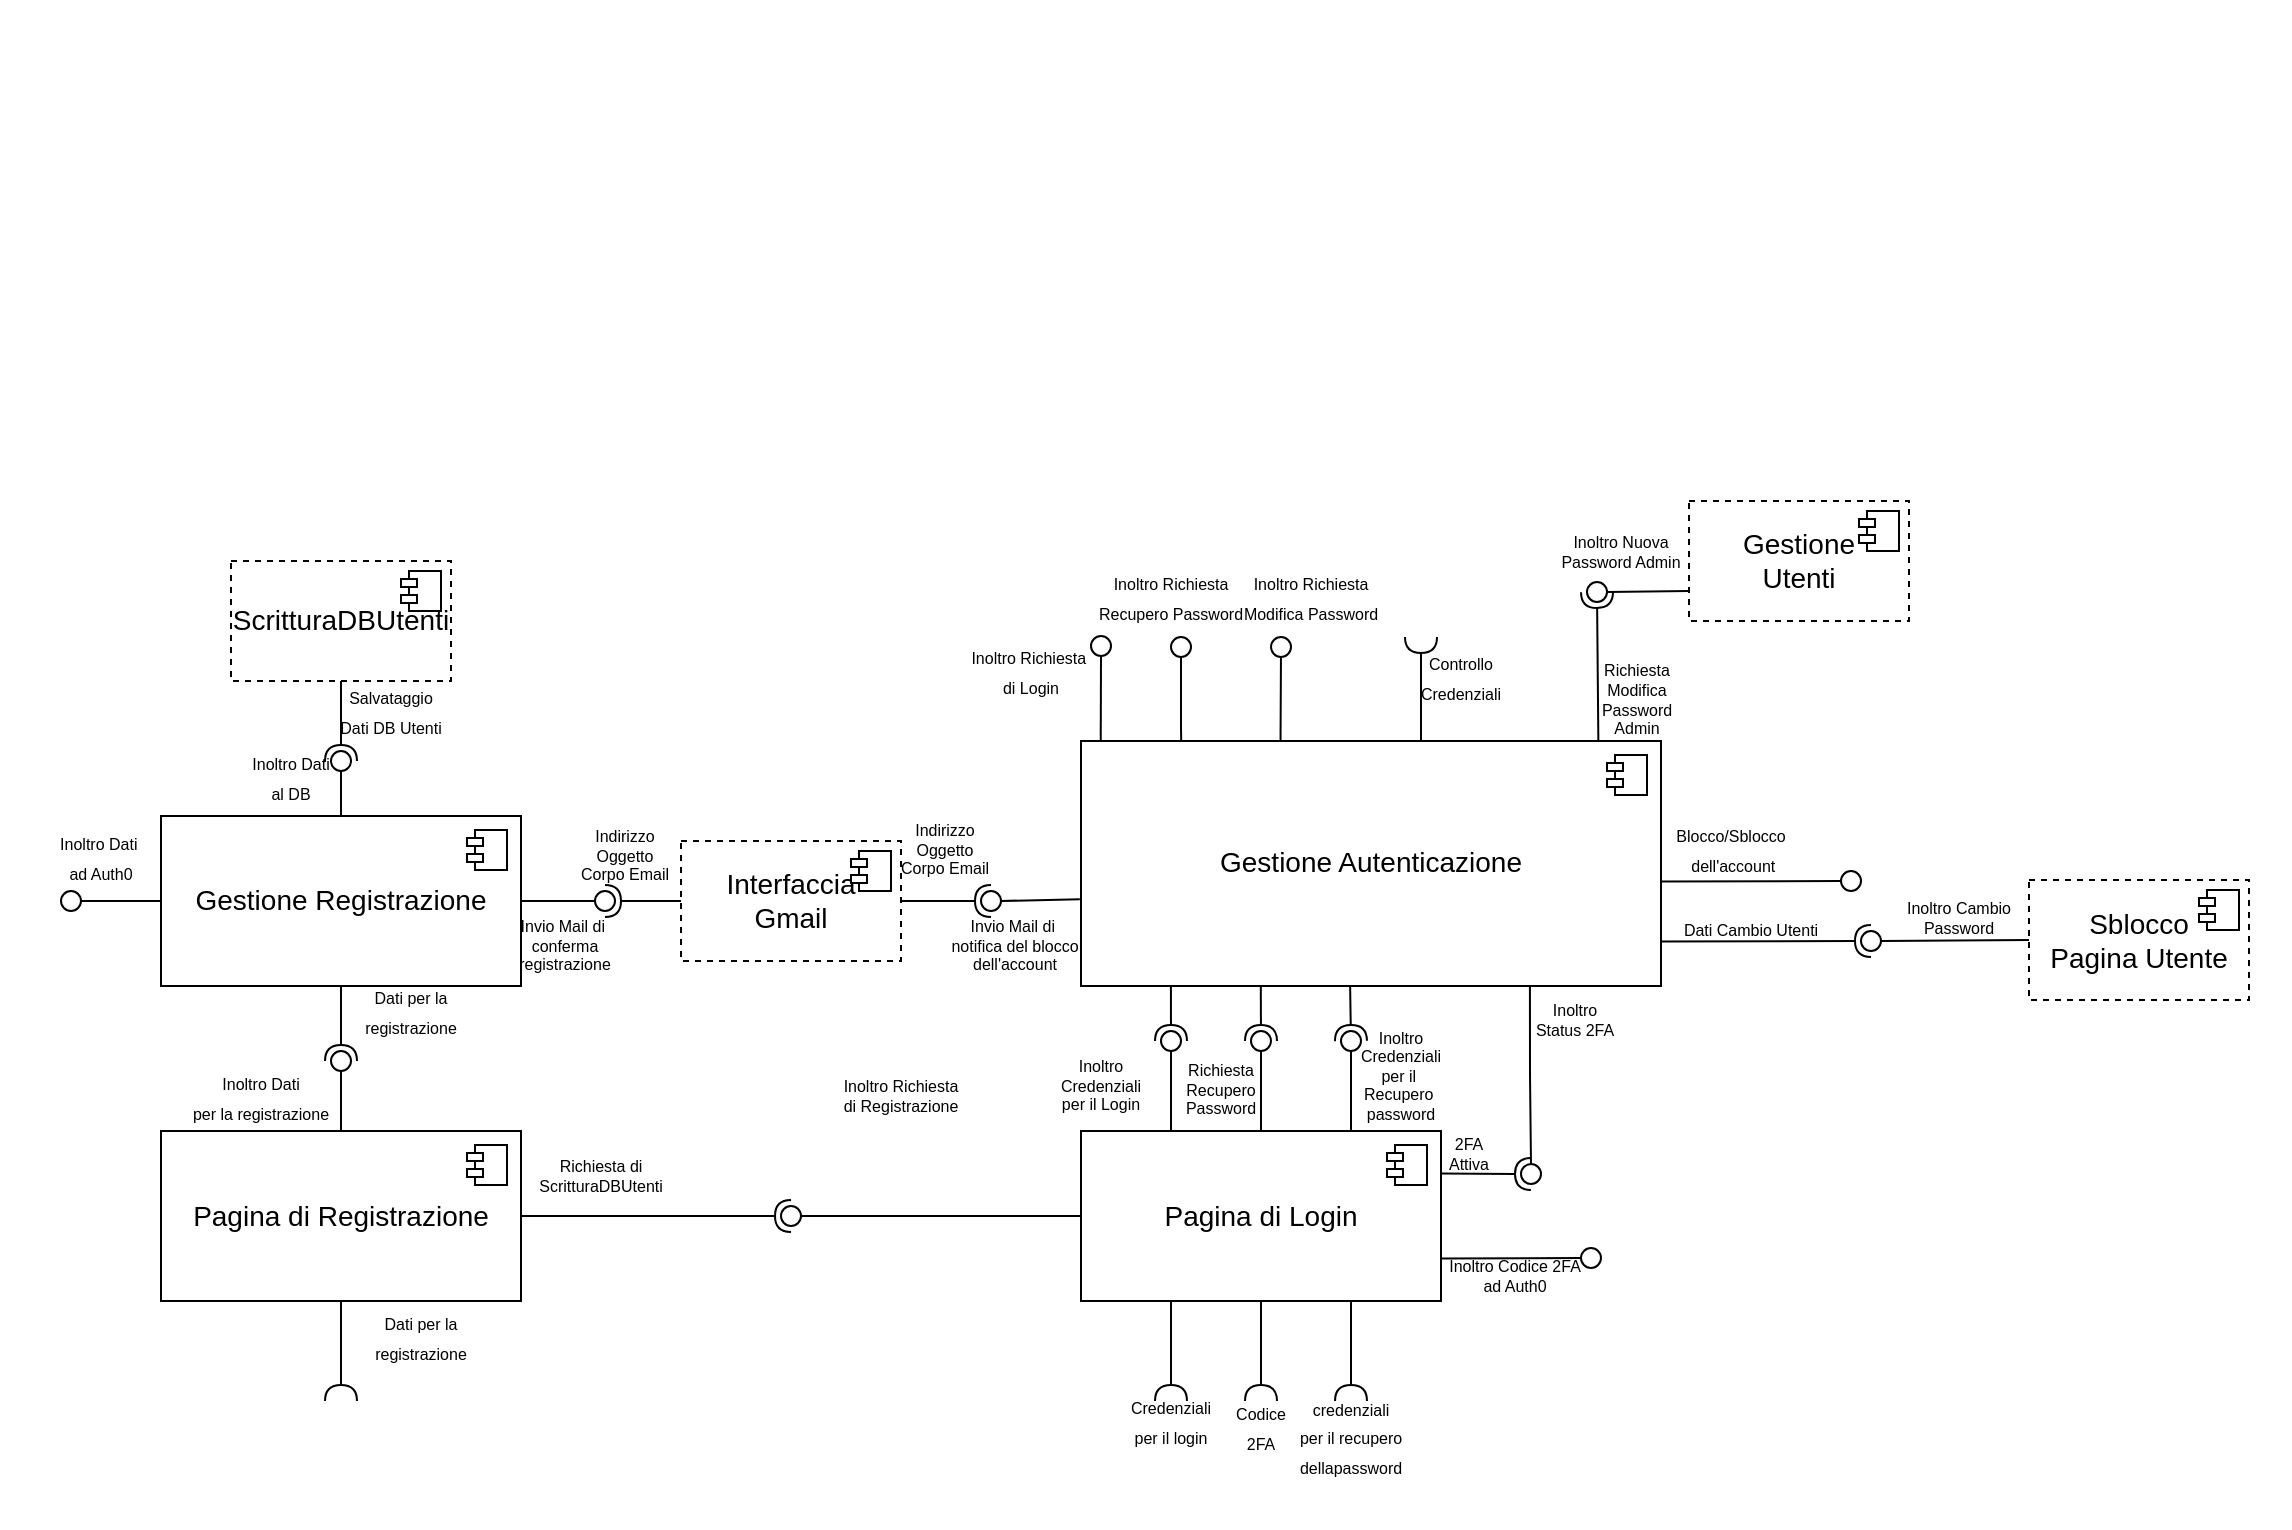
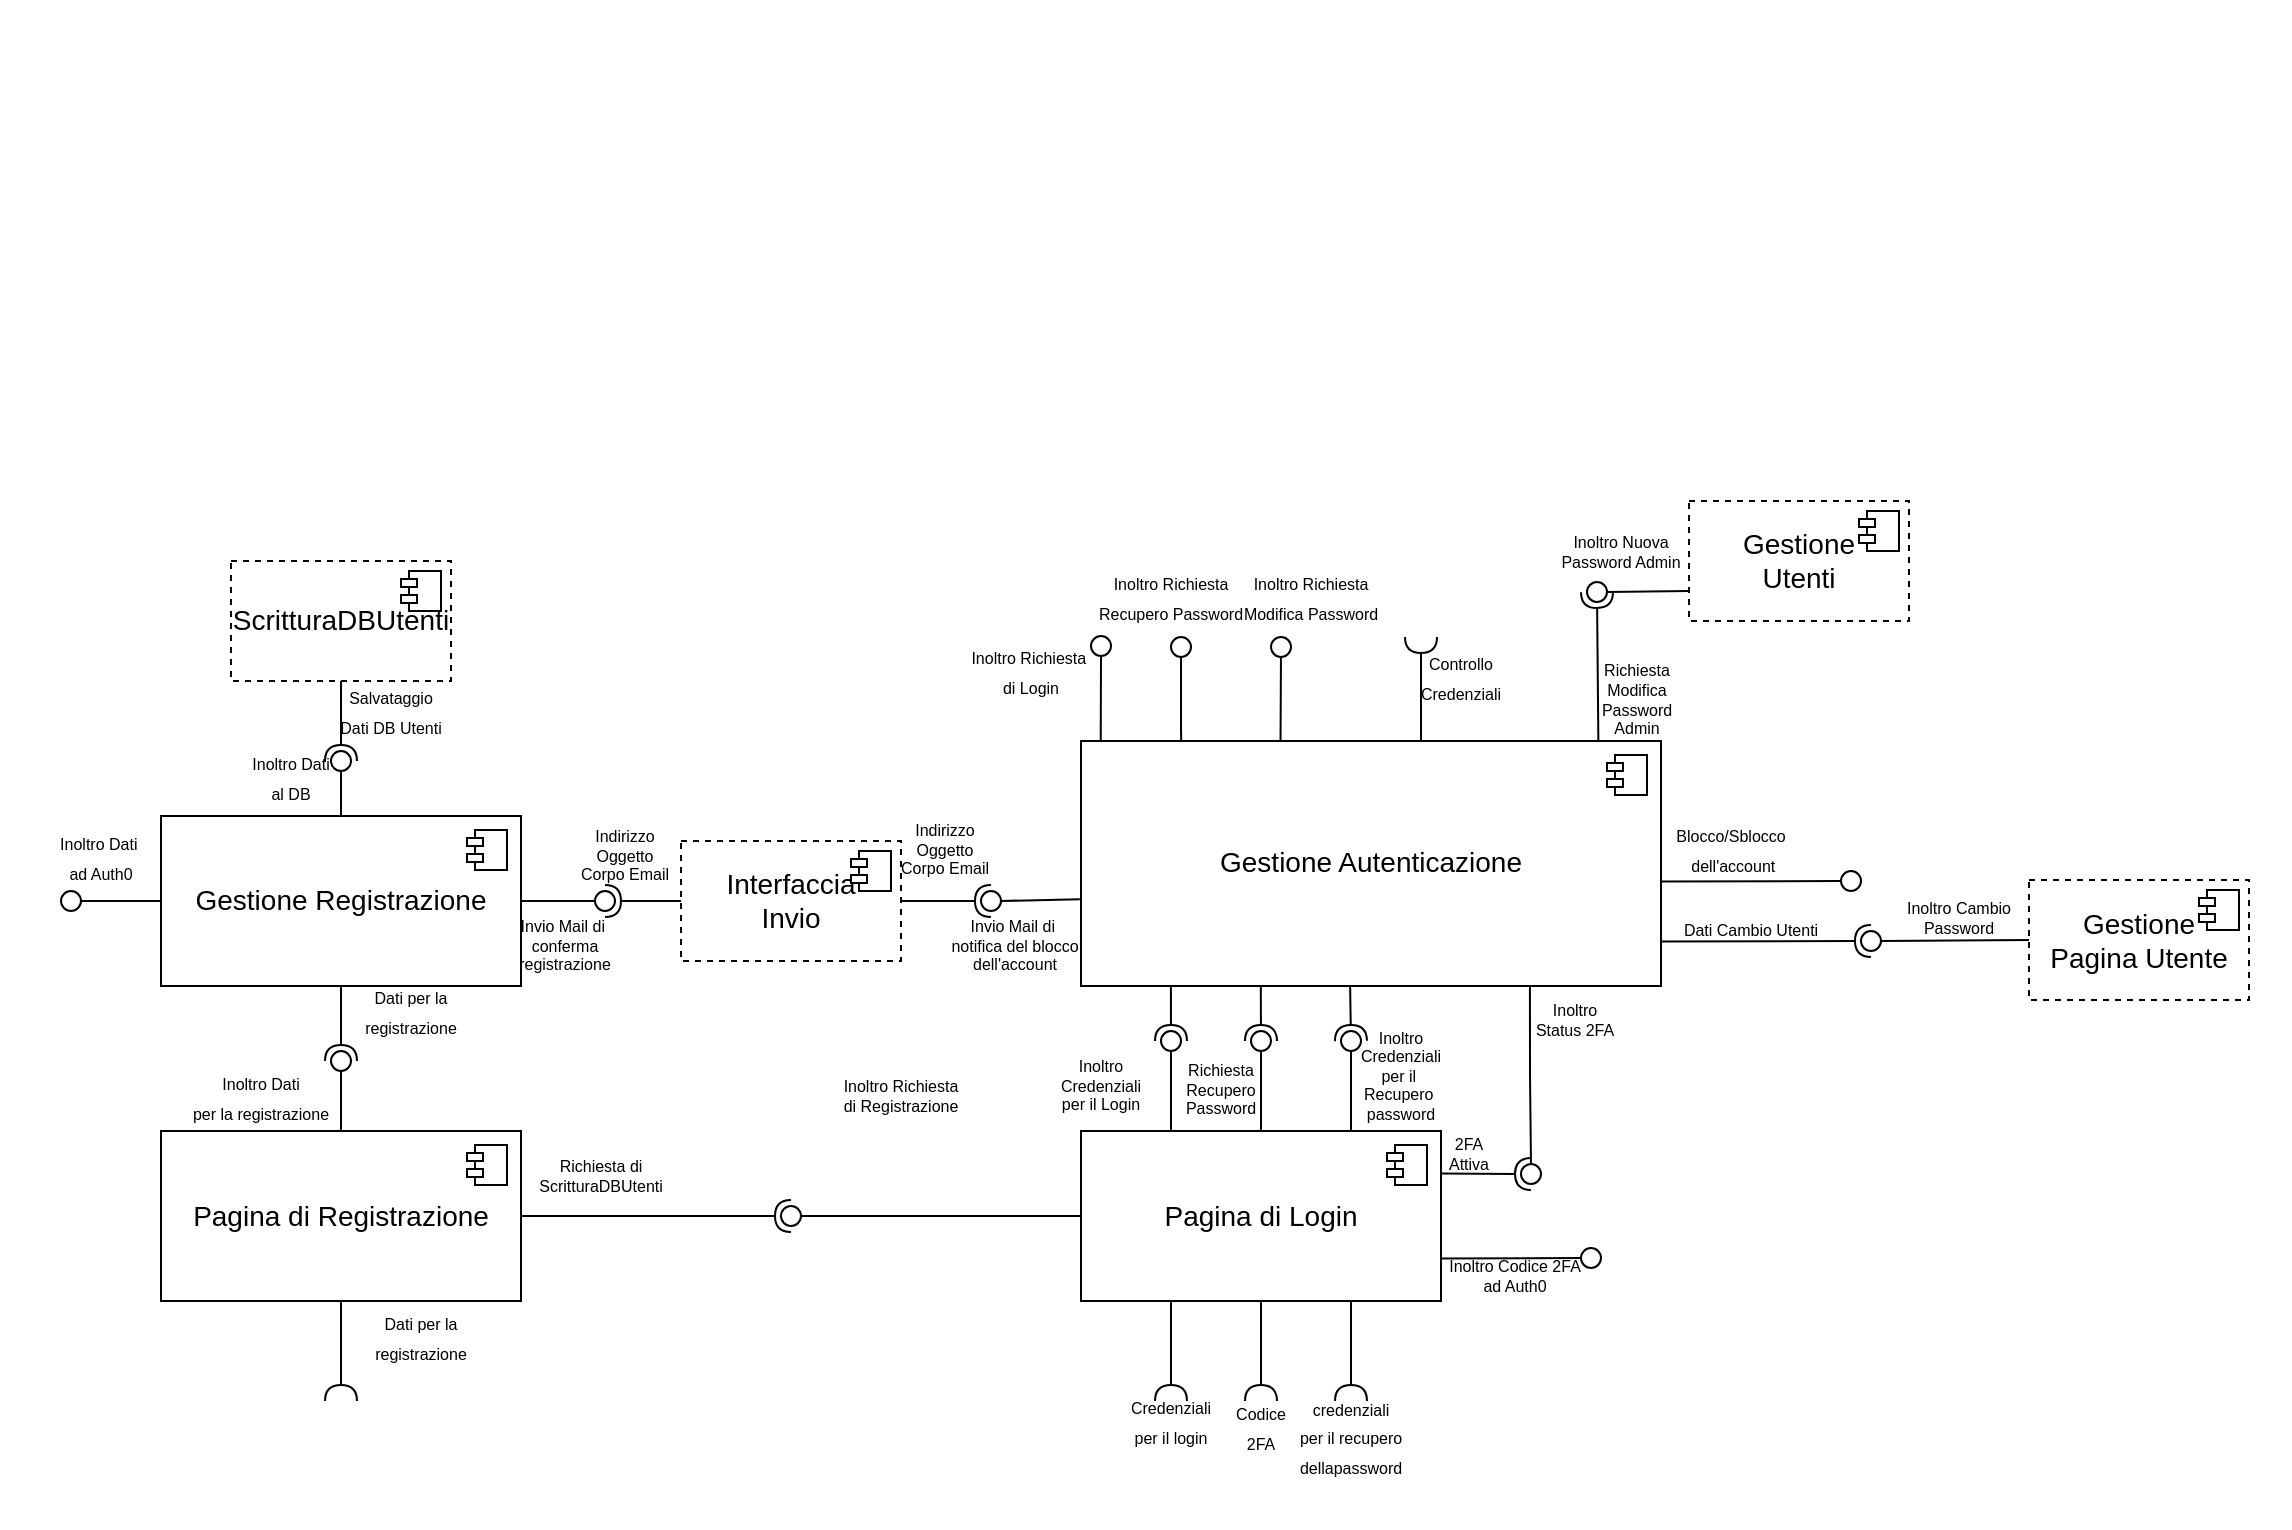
node "Interfaccia Gmail": label "Interfaccia Gmail" -> "Interfaccia Invio"
node "Sblocco Pagina Utente": label "Sblocco Pagina Utente" -> "Gestione Pagina Utente"
